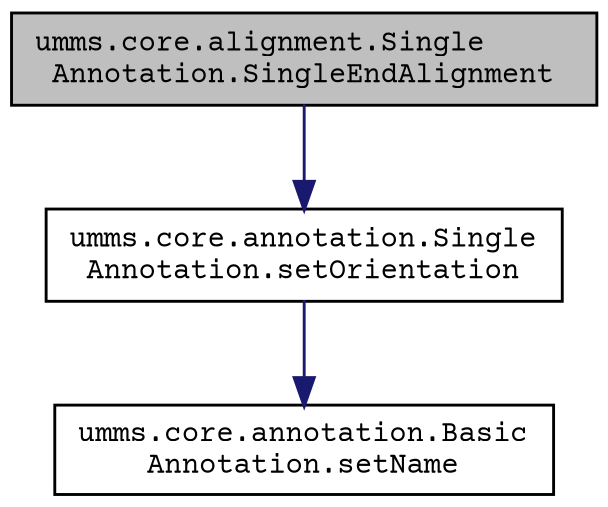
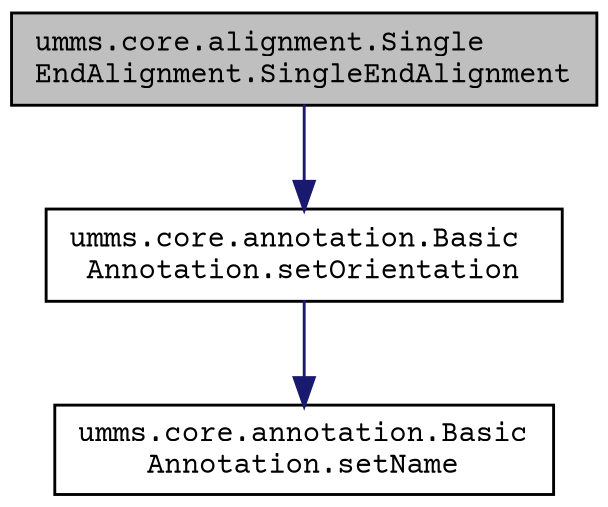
node "umms.core.alignment.Single Annotation.SingleEndAlignment": label "umms.core.alignment.Single Annotation.SingleEndAlignment" -> "umms.core.alignment.Single EndAlignment.SingleEndAlignment"
node "umms.core.annotation.Single Annotation.setOrientation": label "umms.core.annotation.Single Annotation.setOrientation" -> "umms.core.annotation.Basic Annotation.setOrientation"
